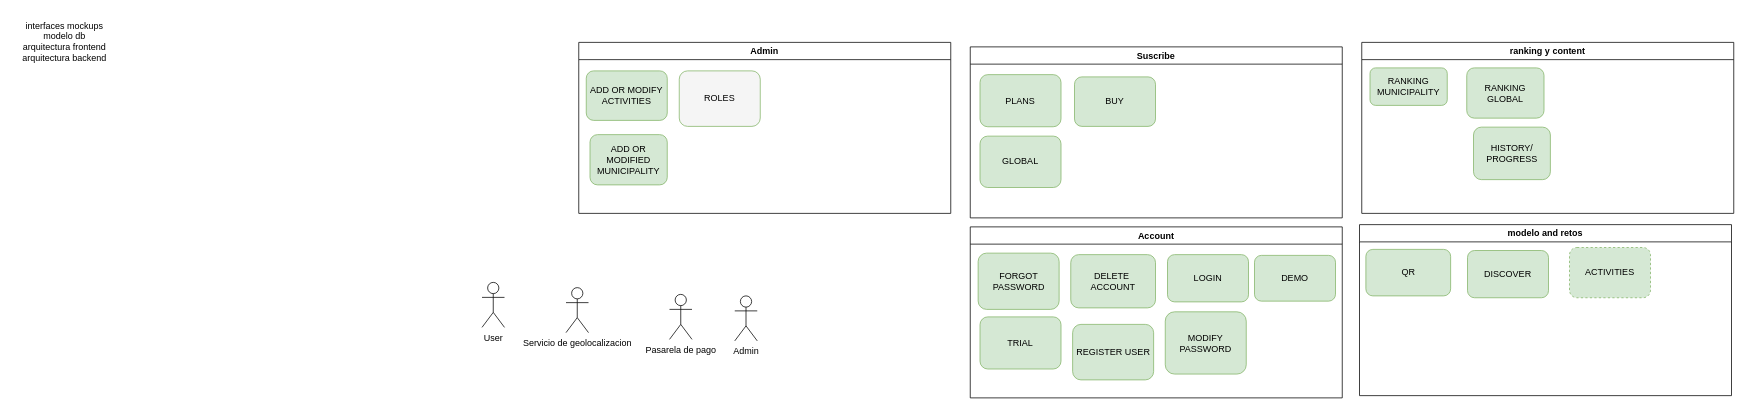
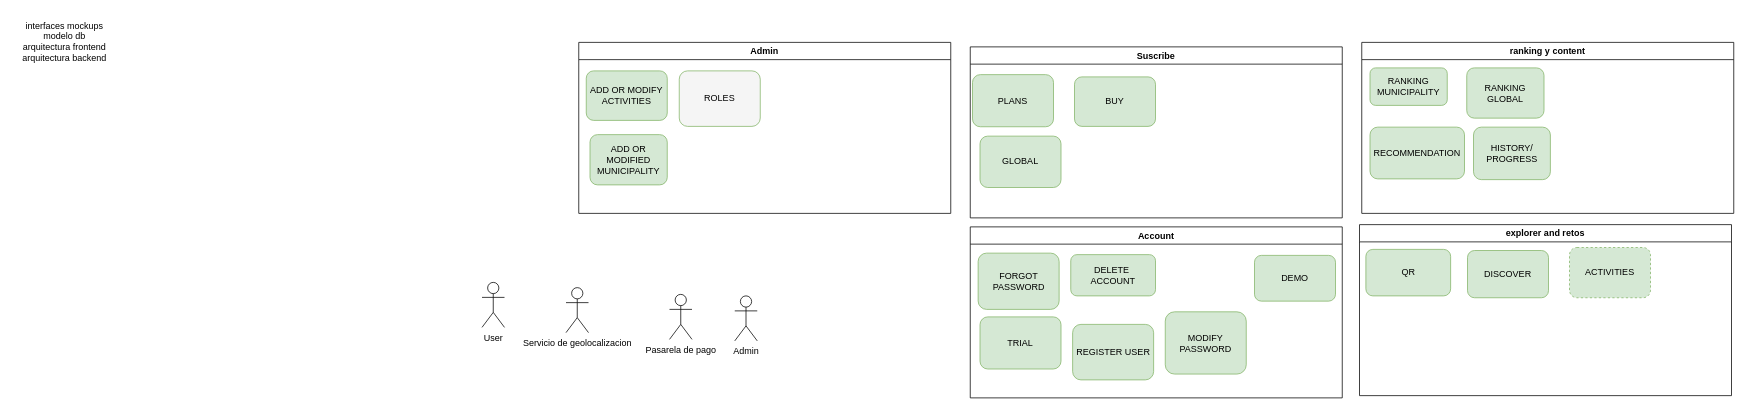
node "PLANS": moved (1020, 101) -> (1013, 101)
node "RECOMMENDATION": added
node "modelo and retos": label "modelo and retos" -> "explorer and retos"
node "LOGIN": removed
node "DELETE ACCOUNT": size 85x53 -> 85x41
